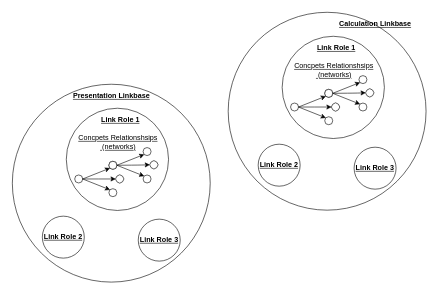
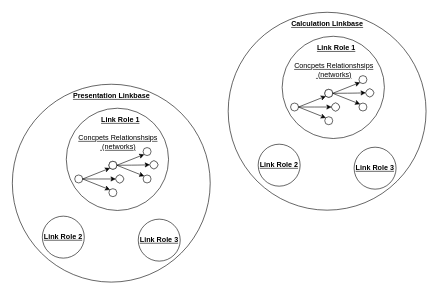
node "Calculation Linkbase": moved (375, 24) -> (327, 24)
